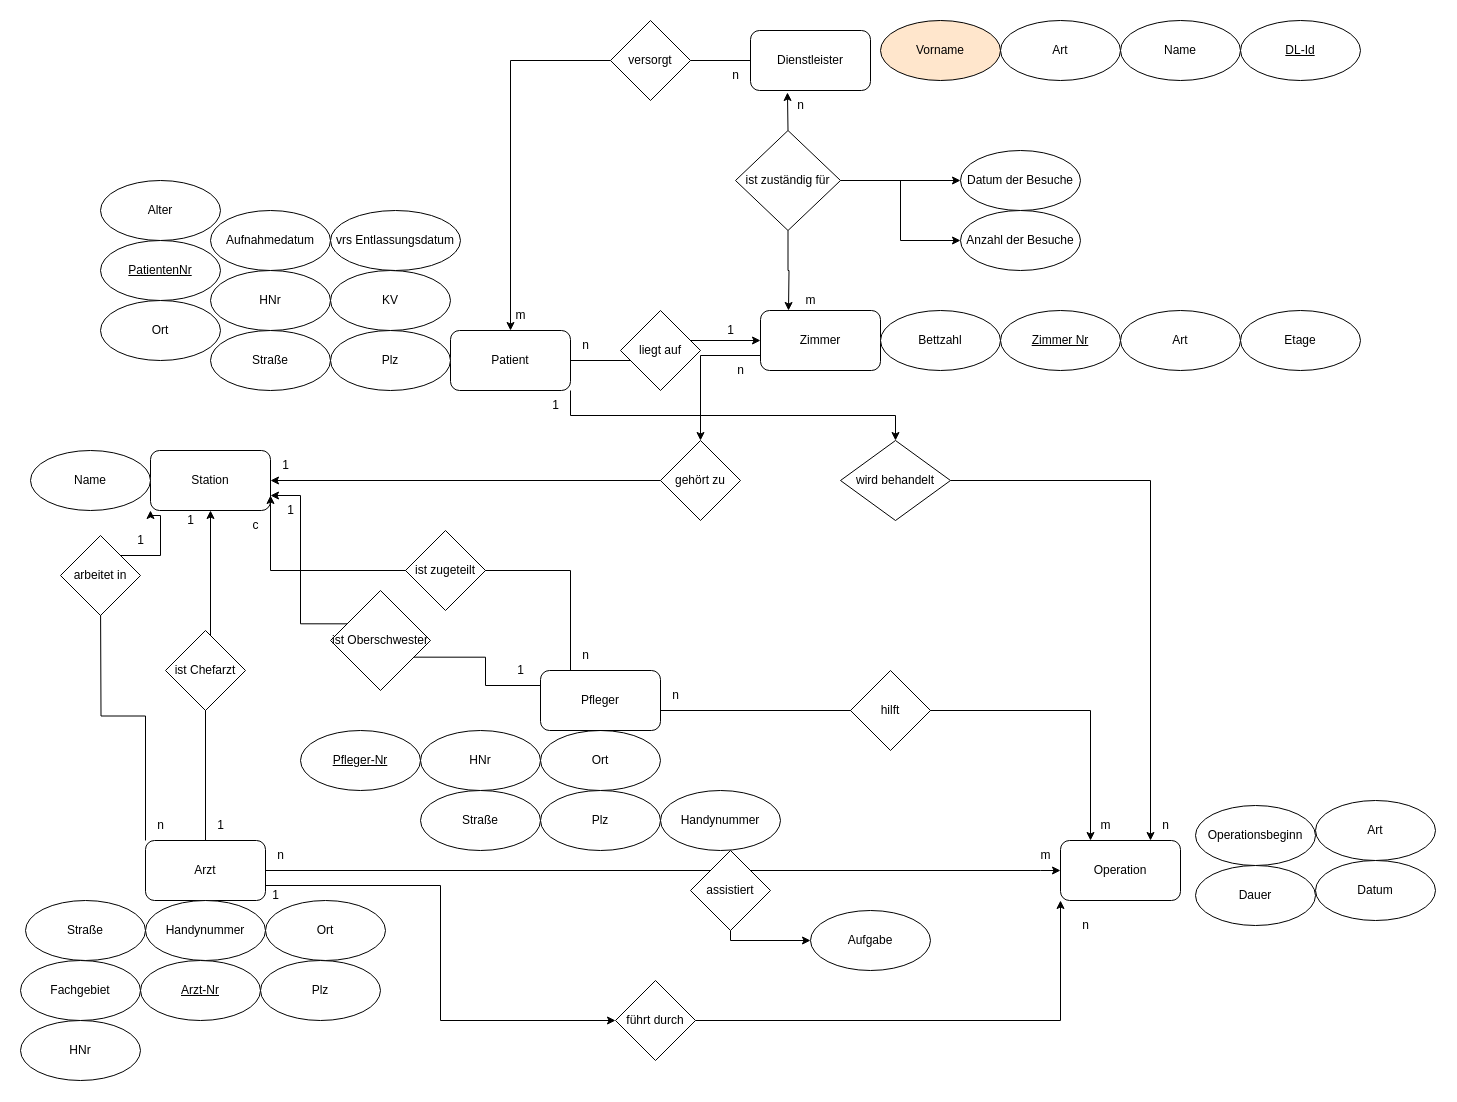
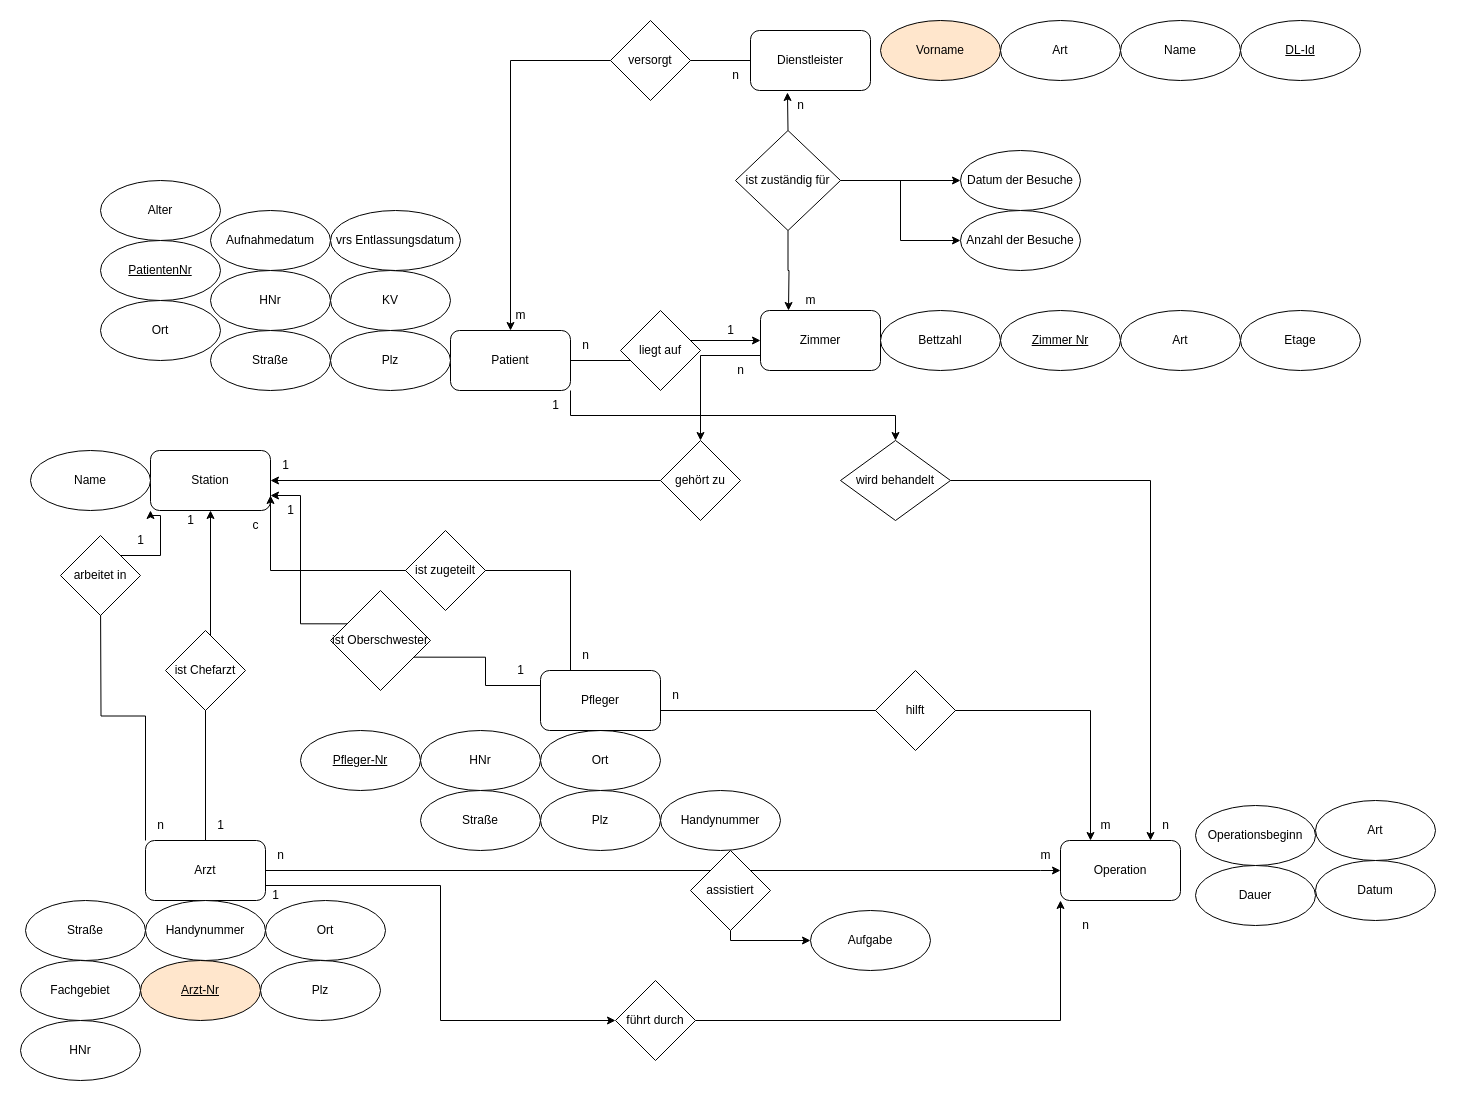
node "hilft": moved (891, 711) -> (916, 711)
node "Arzt-Nr": fillcolor #ffffff -> #ffe6cc
